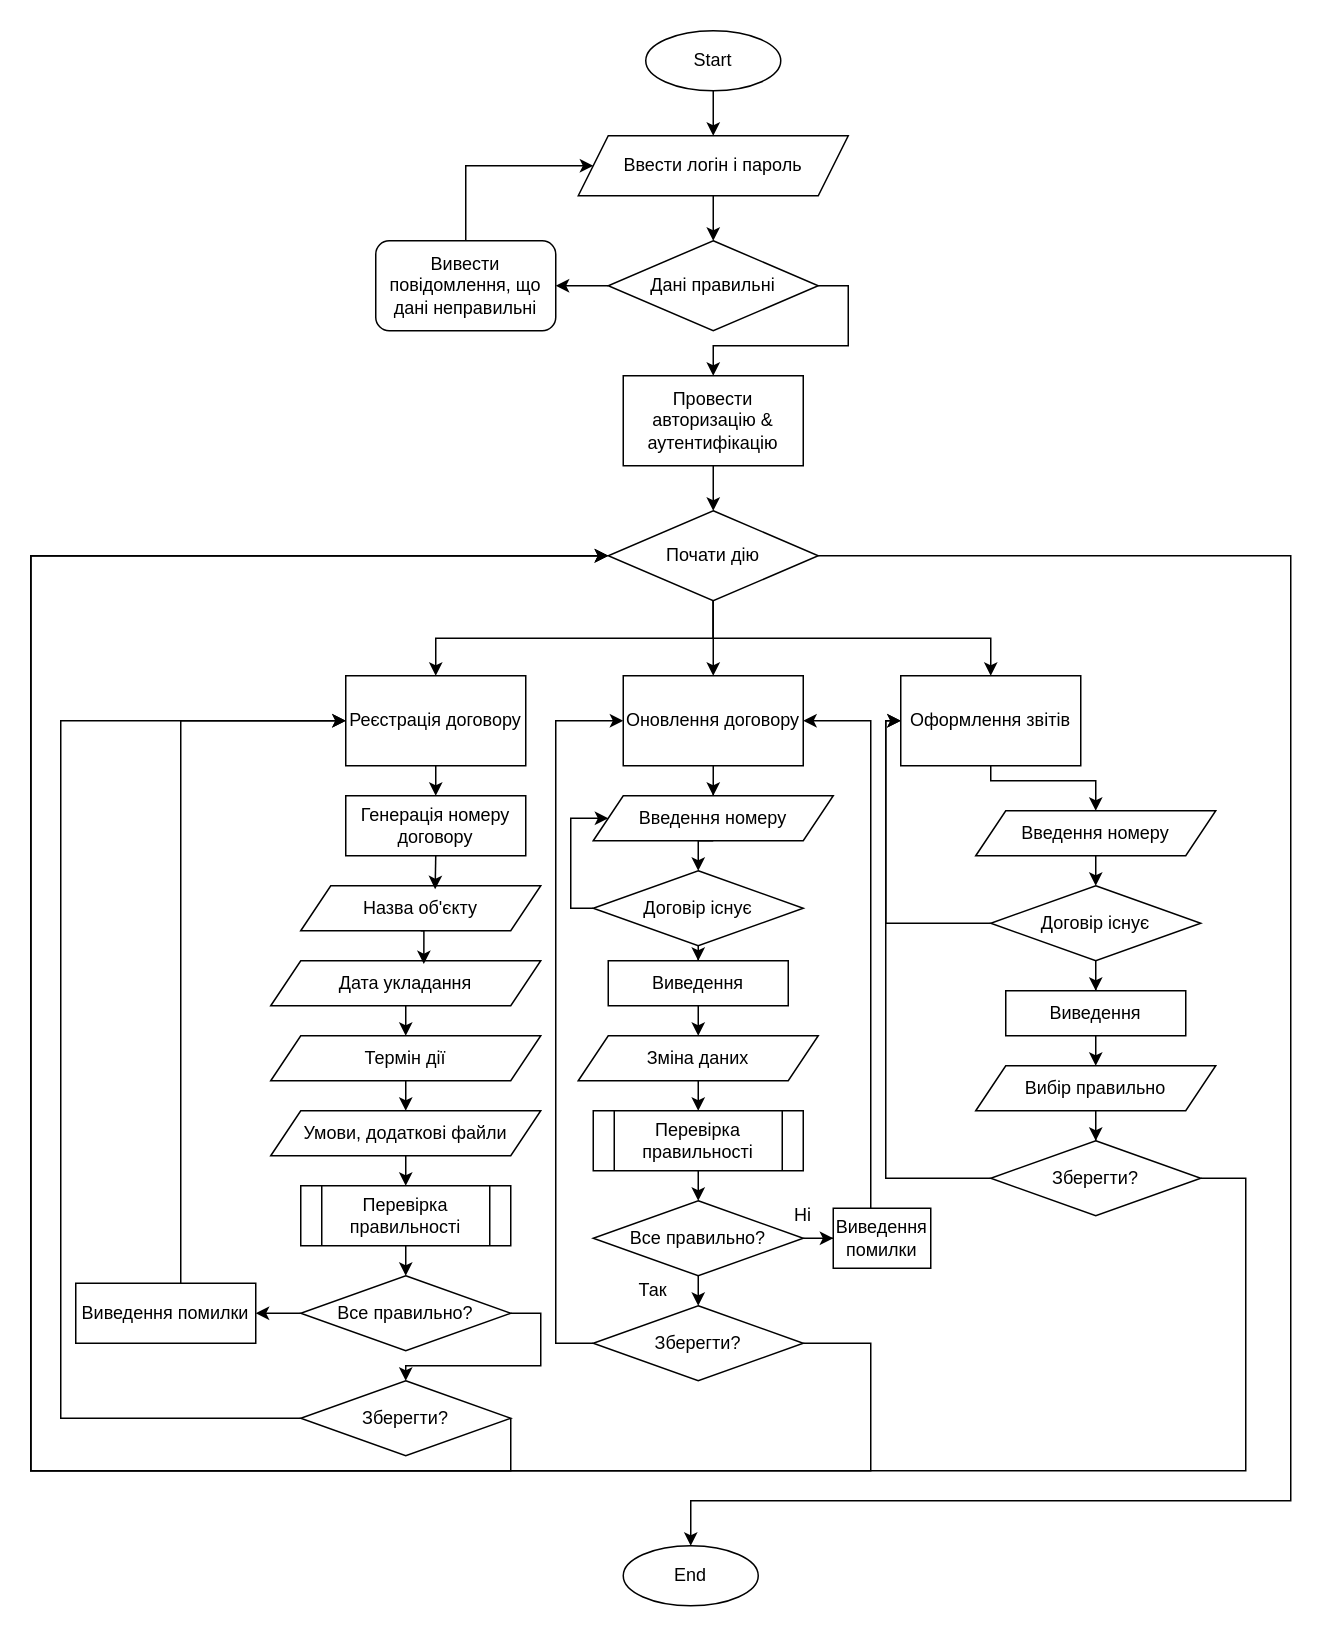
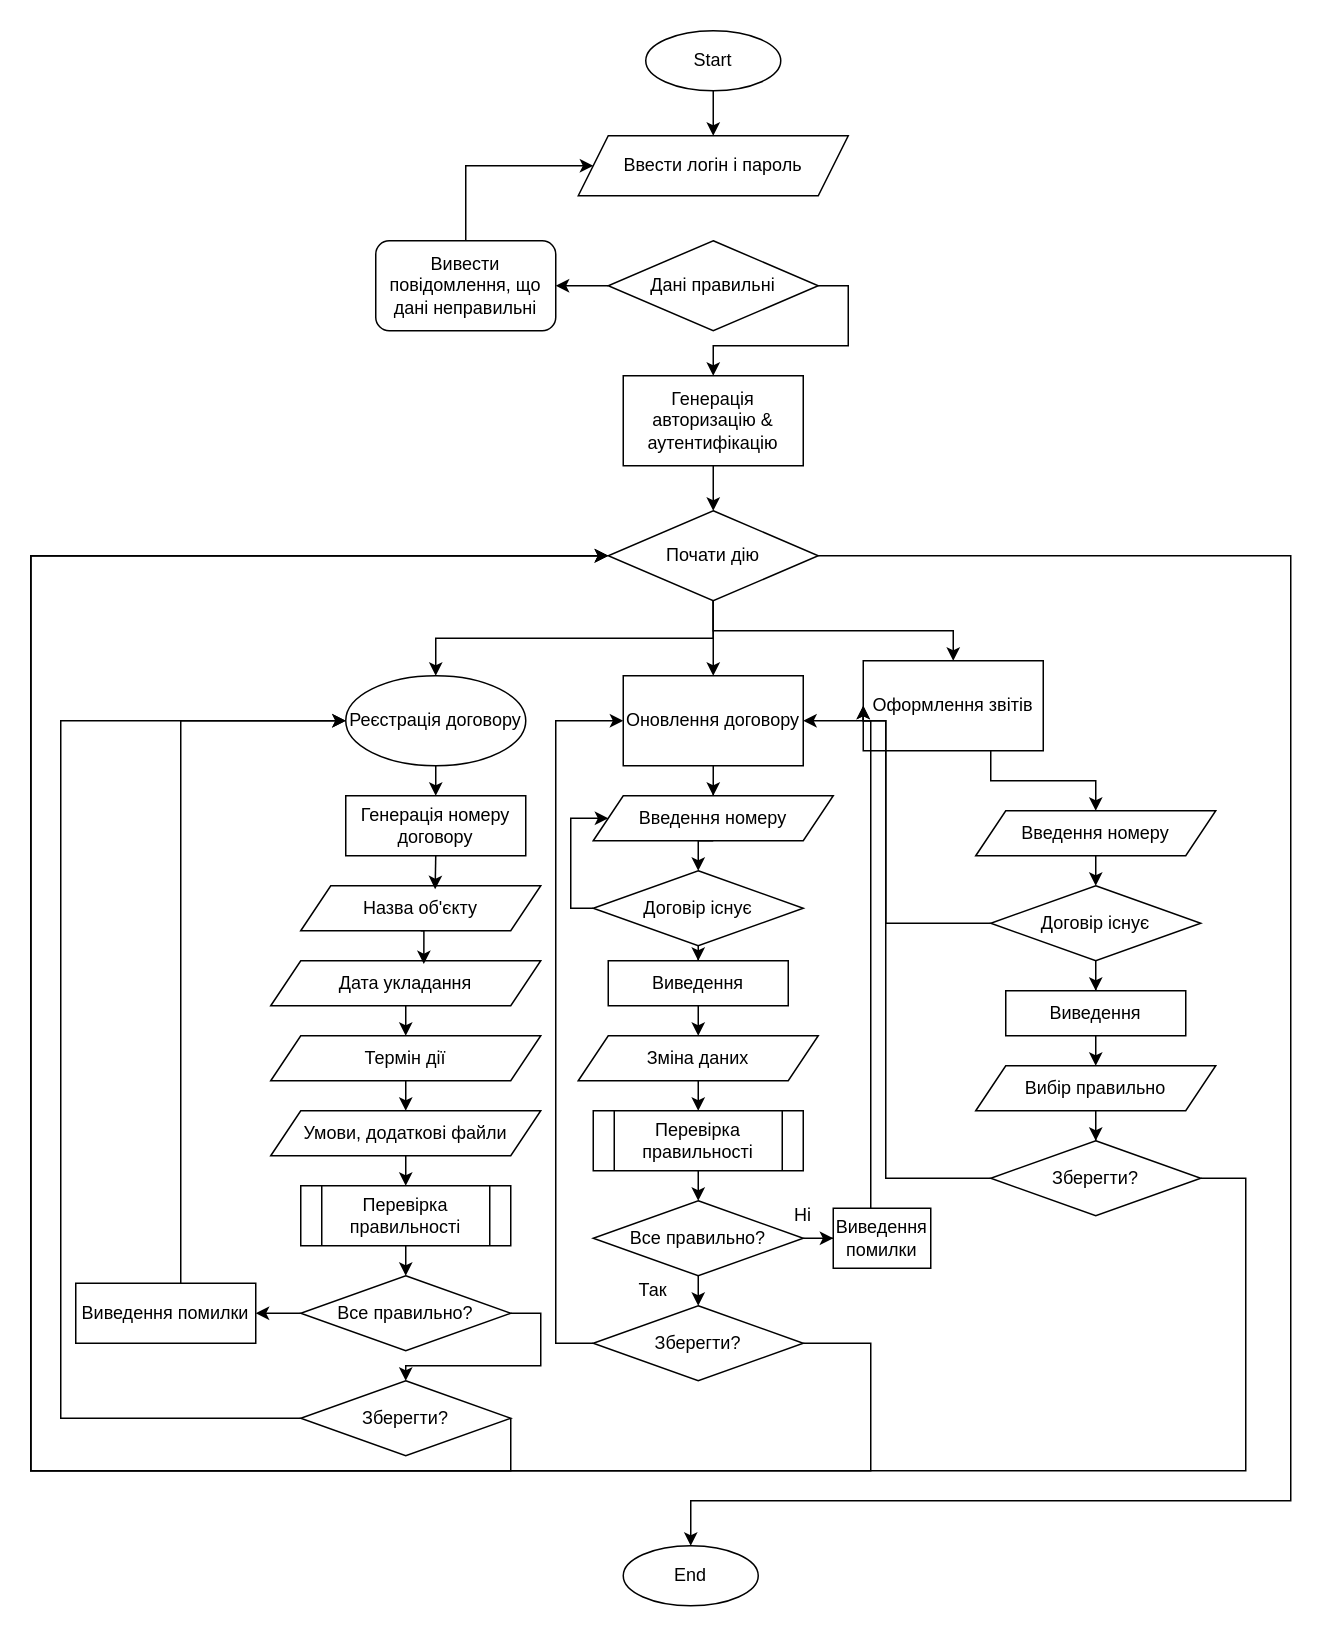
edge "Ввести логін і пароль" -> "Дані правильні": removed
node "Провести авторизацію & аутентифікацію": label "Провести авторизацію & аутентифікацію" -> "Генерація авторизацію & аутентифікацію"
node "Реєстрація договору": shape rectangle -> ellipse
node "Оформлення звітів": moved (991, 721) -> (953, 706)
